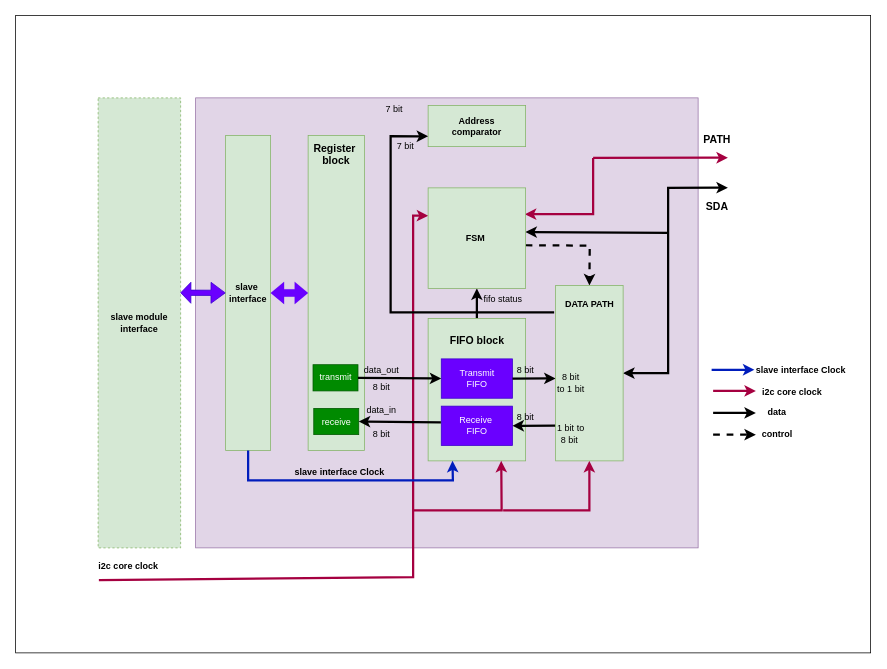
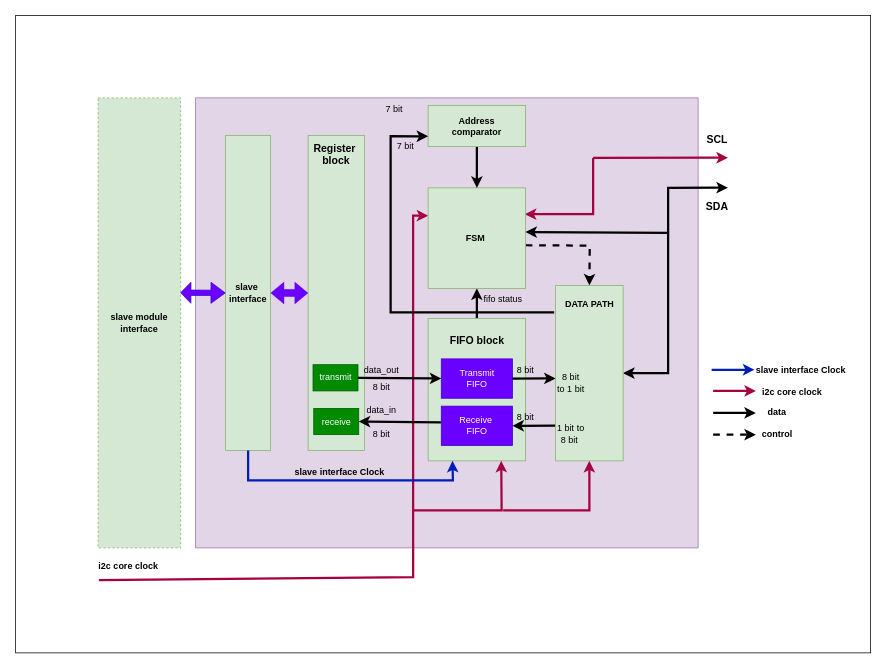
node "PATH": label "PATH" -> "SCL"
edge "Address comparator" -> "FSM": added
